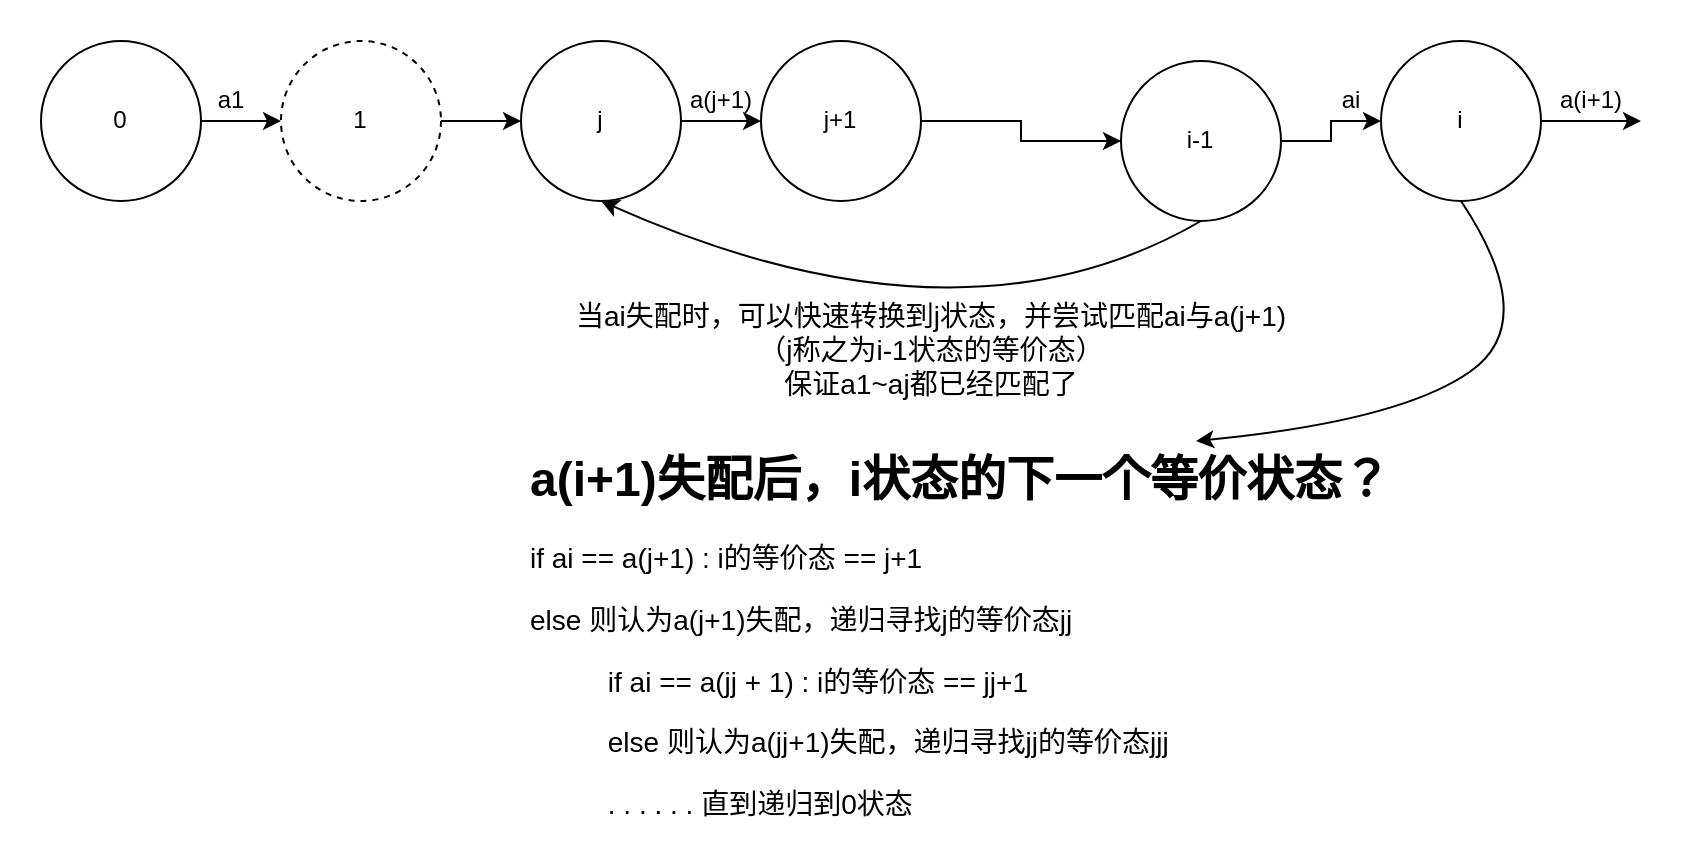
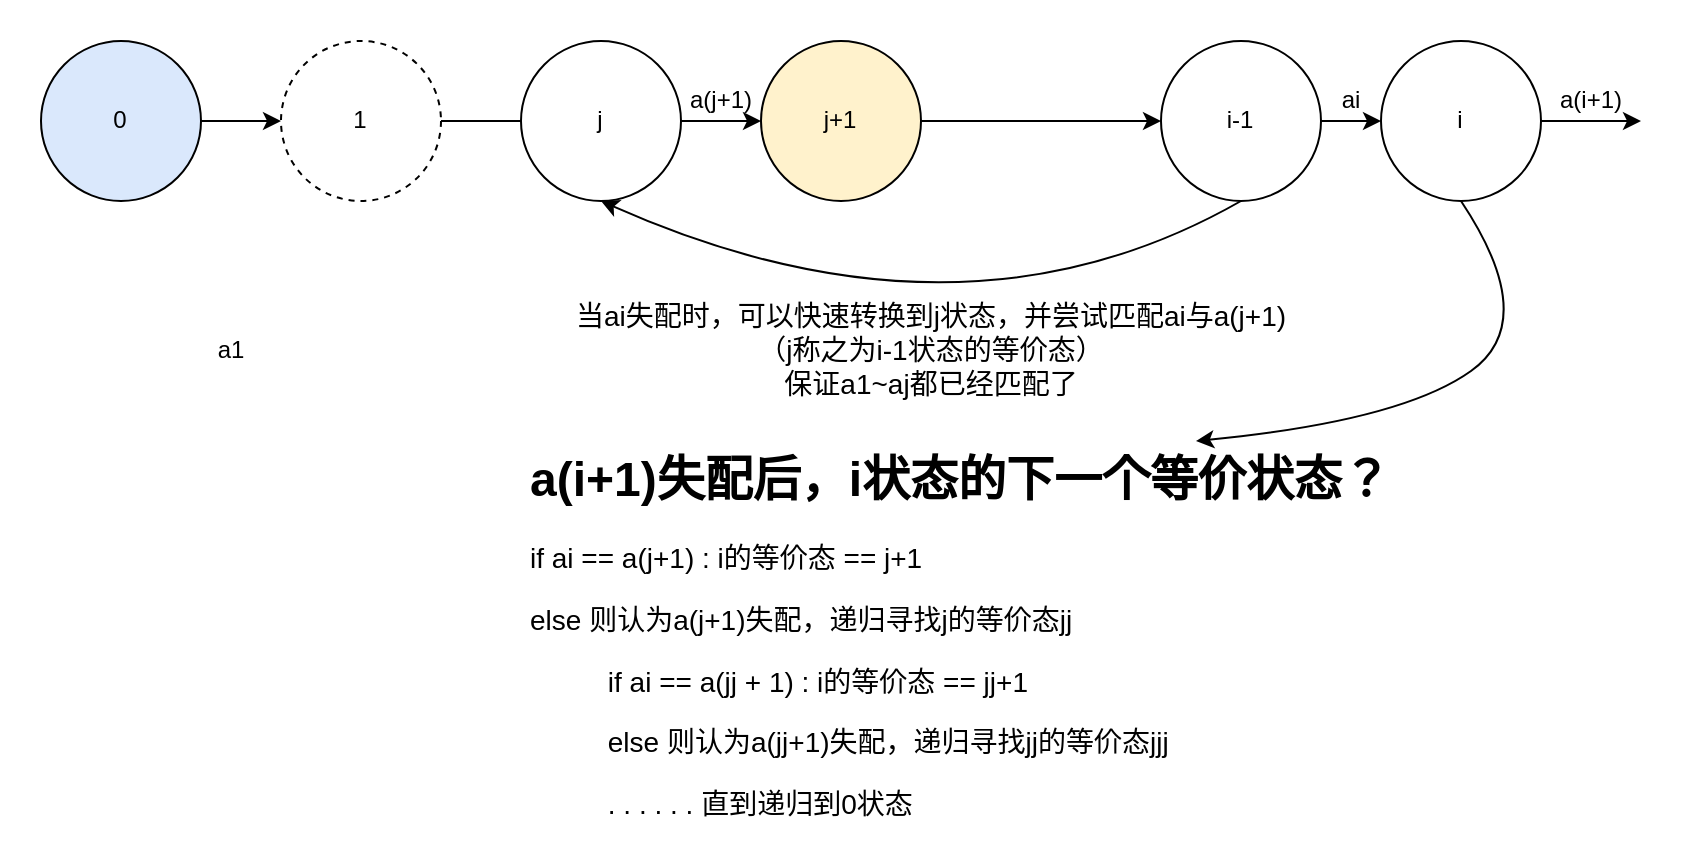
node "a1": moved (231, 101) -> (231, 351)
node "0": fillcolor #ffffff -> #dae8fc
edge "1" -> "j": arrowhead classic -> none
node "j+1": fillcolor #ffffff -> #fff2cc
node "i-1": moved (1201, 141) -> (1241, 121)
